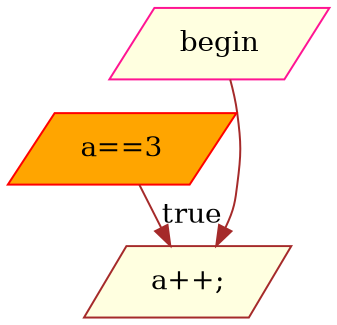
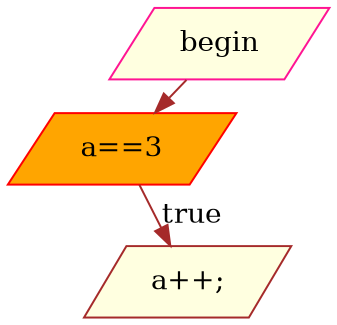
edge "begin" -> "a++;": now "begin" -> "a==3"
